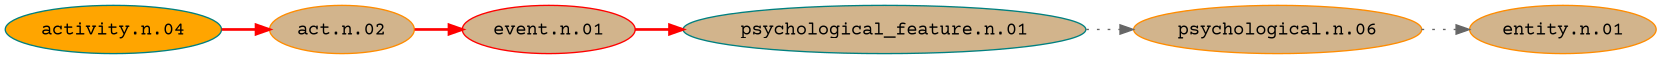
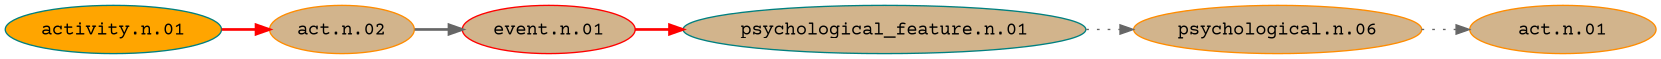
node "activity.n.04": label "activity.n.04" -> "activity.n.01"
edge "act.n.02" -> "event.n.01": color red -> gray40
node "entity.n.01": label "entity.n.01" -> "act.n.01"
